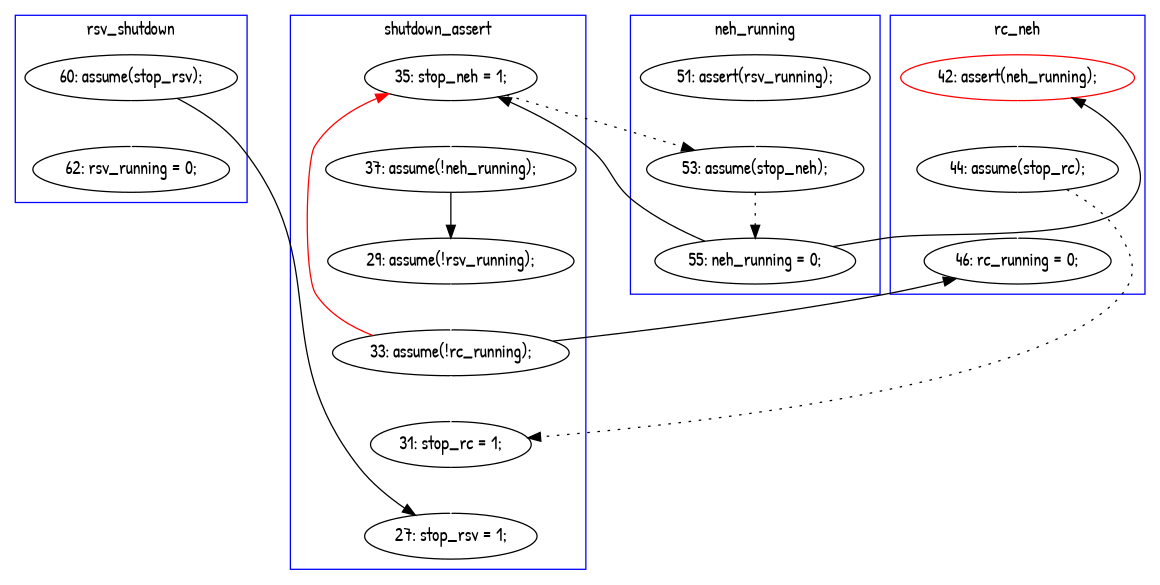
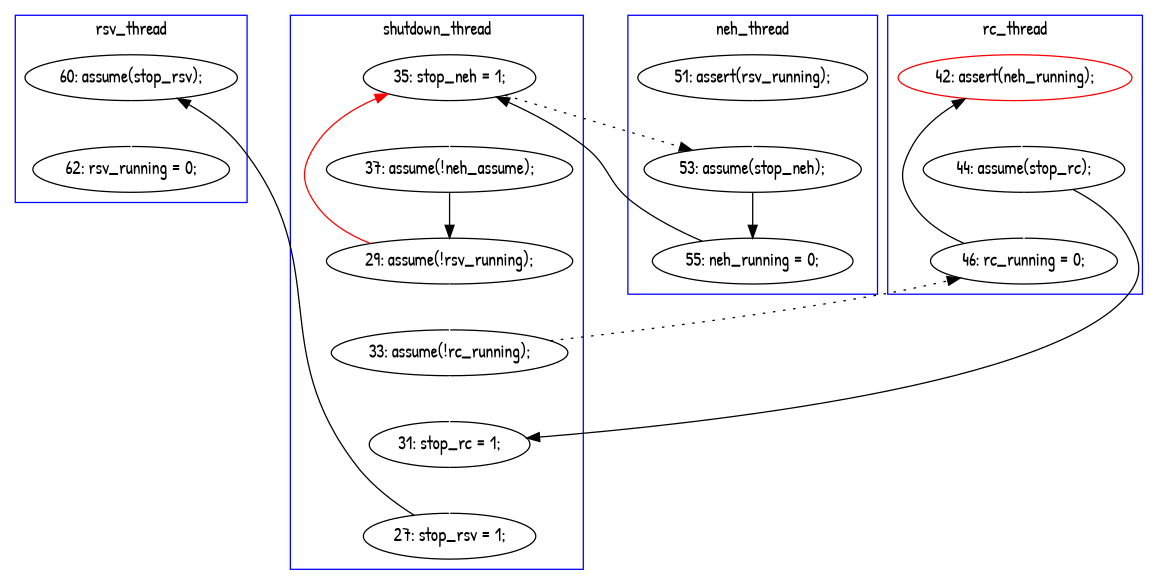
cluster "rsv_shutdown": label "rsv_shutdown" -> "rsv_thread"
cluster "shutdown_assert": label "shutdown_assert" -> "shutdown_thread"
cluster "neh_running": label "neh_running" -> "neh_thread"
cluster "rc_neh": label "rc_neh" -> "rc_thread"
node "37: assume(!neh_running);": label "37: assume(!neh_running);" -> "37: assume(!neh_assume);"
edge "53: assume(stop_neh);" -> "55: neh_running = 0;": style dotted -> solid
edge "33: assume(!rc_running);" -> "35: stop_neh = 1;": now "29: assume(!rsv_running);" -> "35: stop_neh = 1;"
edge "55: neh_running = 0;" -> "42: assert(neh_running);": now "46: rc_running = 0;" -> "42: assert(neh_running);"
edge "60: assume(stop_rsv);" -> "27: stop_rsv = 1;": reversed
edge "33: assume(!rc_running);" -> "46: rc_running = 0;": style solid -> dotted
edge "44: assume(stop_rc);" -> "31: stop_rc = 1;": style dotted -> solid
